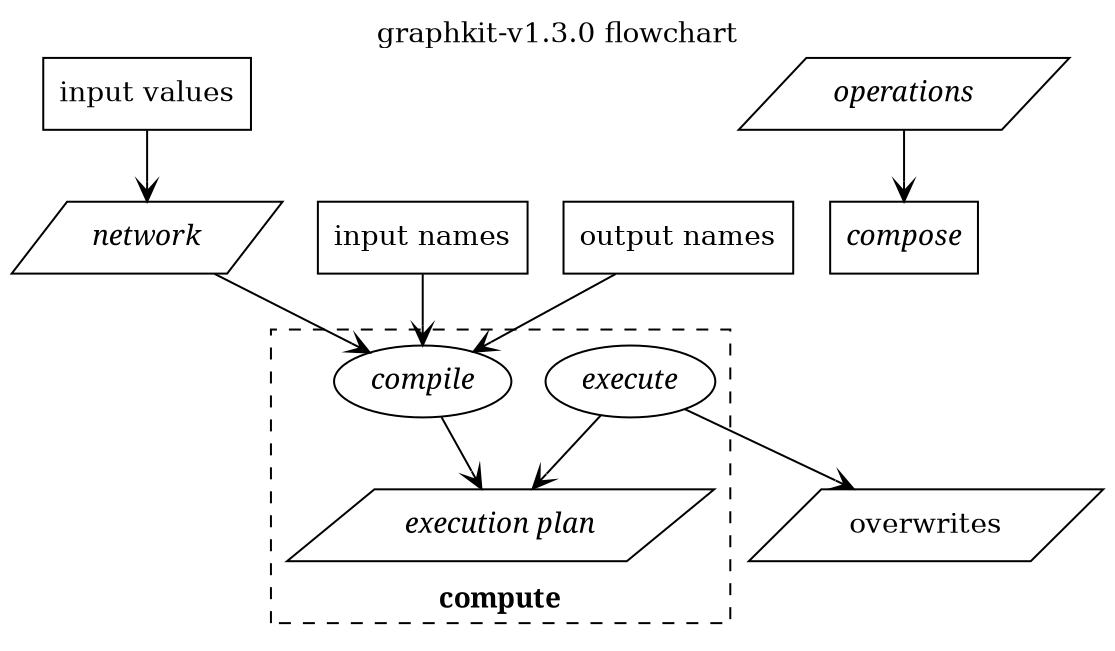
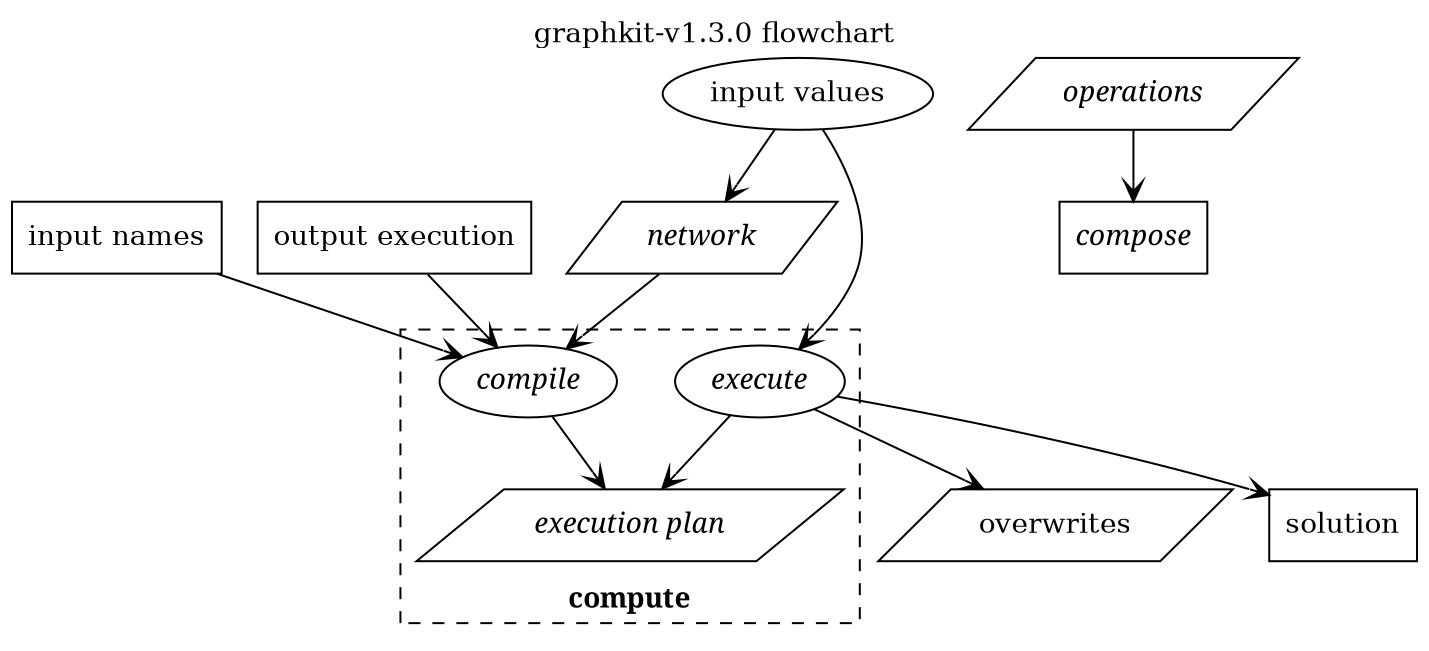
node "input values": shape box -> ellipse
edge "input values" -> "execute": added
node "output names": label "output names" -> "output execution"
node "solution": added
